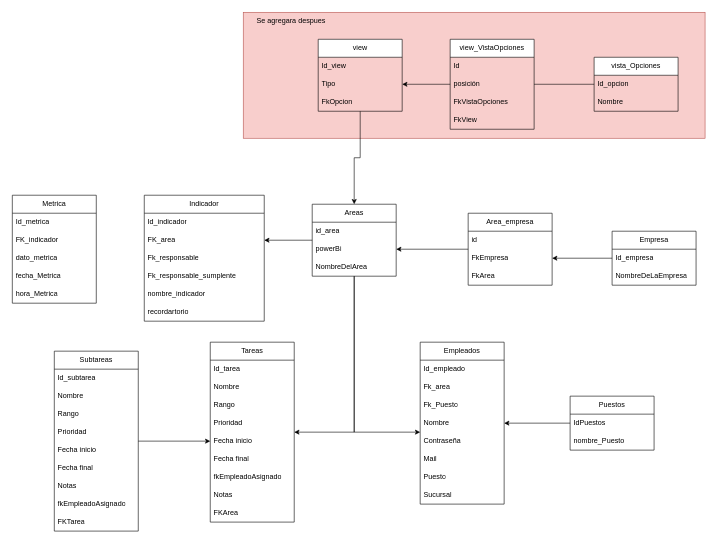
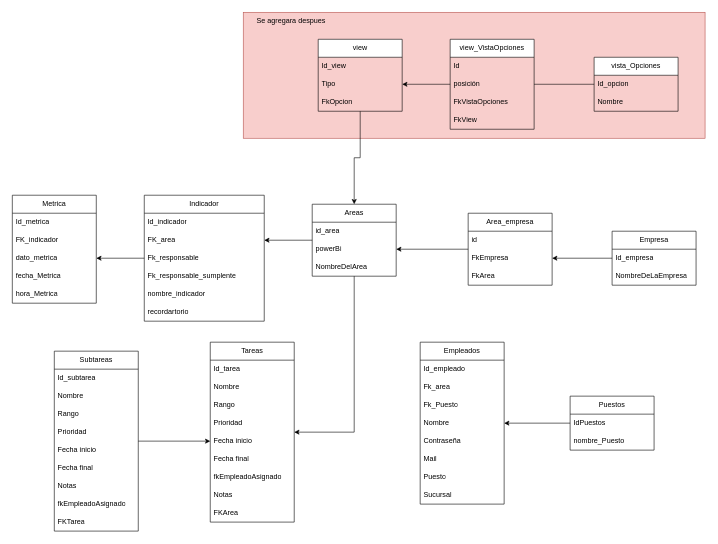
edge "Indicador" -> "dato_metrica": added
edge "Areas" -> "Empleados": removed
